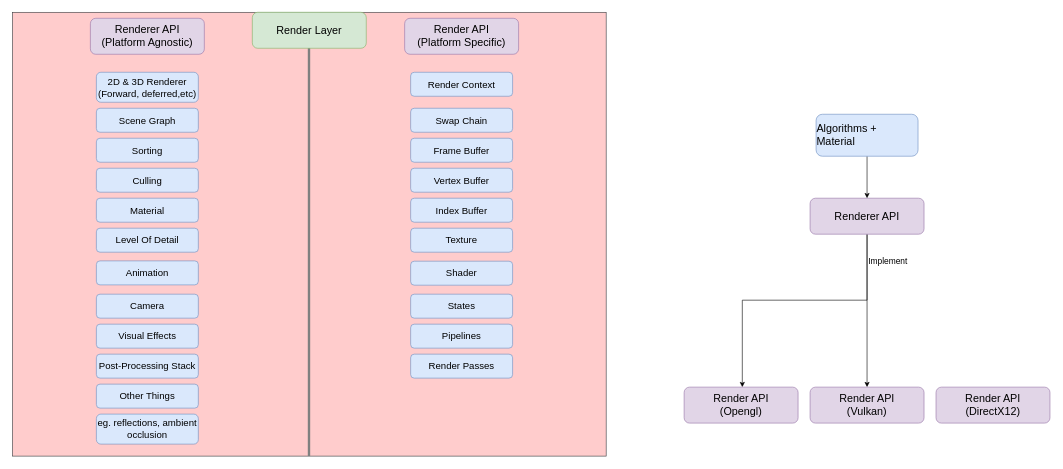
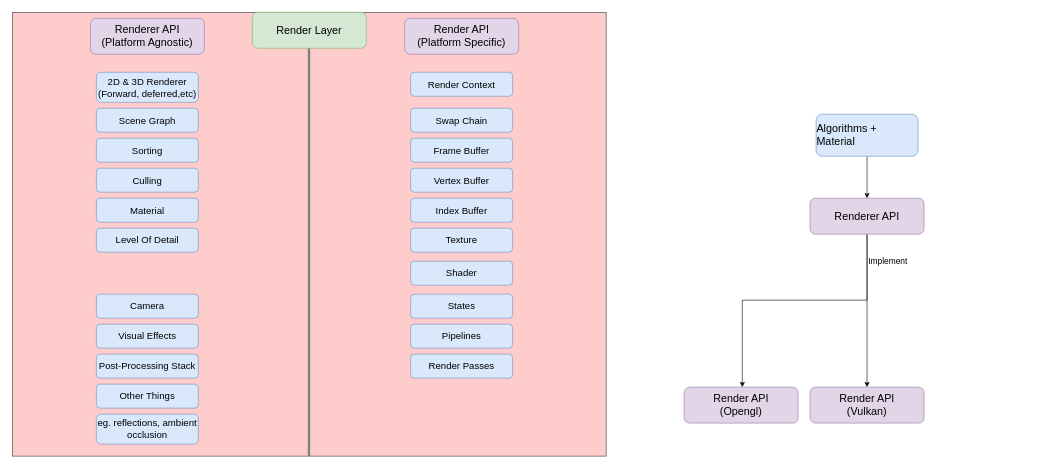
node "Animation": removed
node "Render API (DirectX12)": removed
